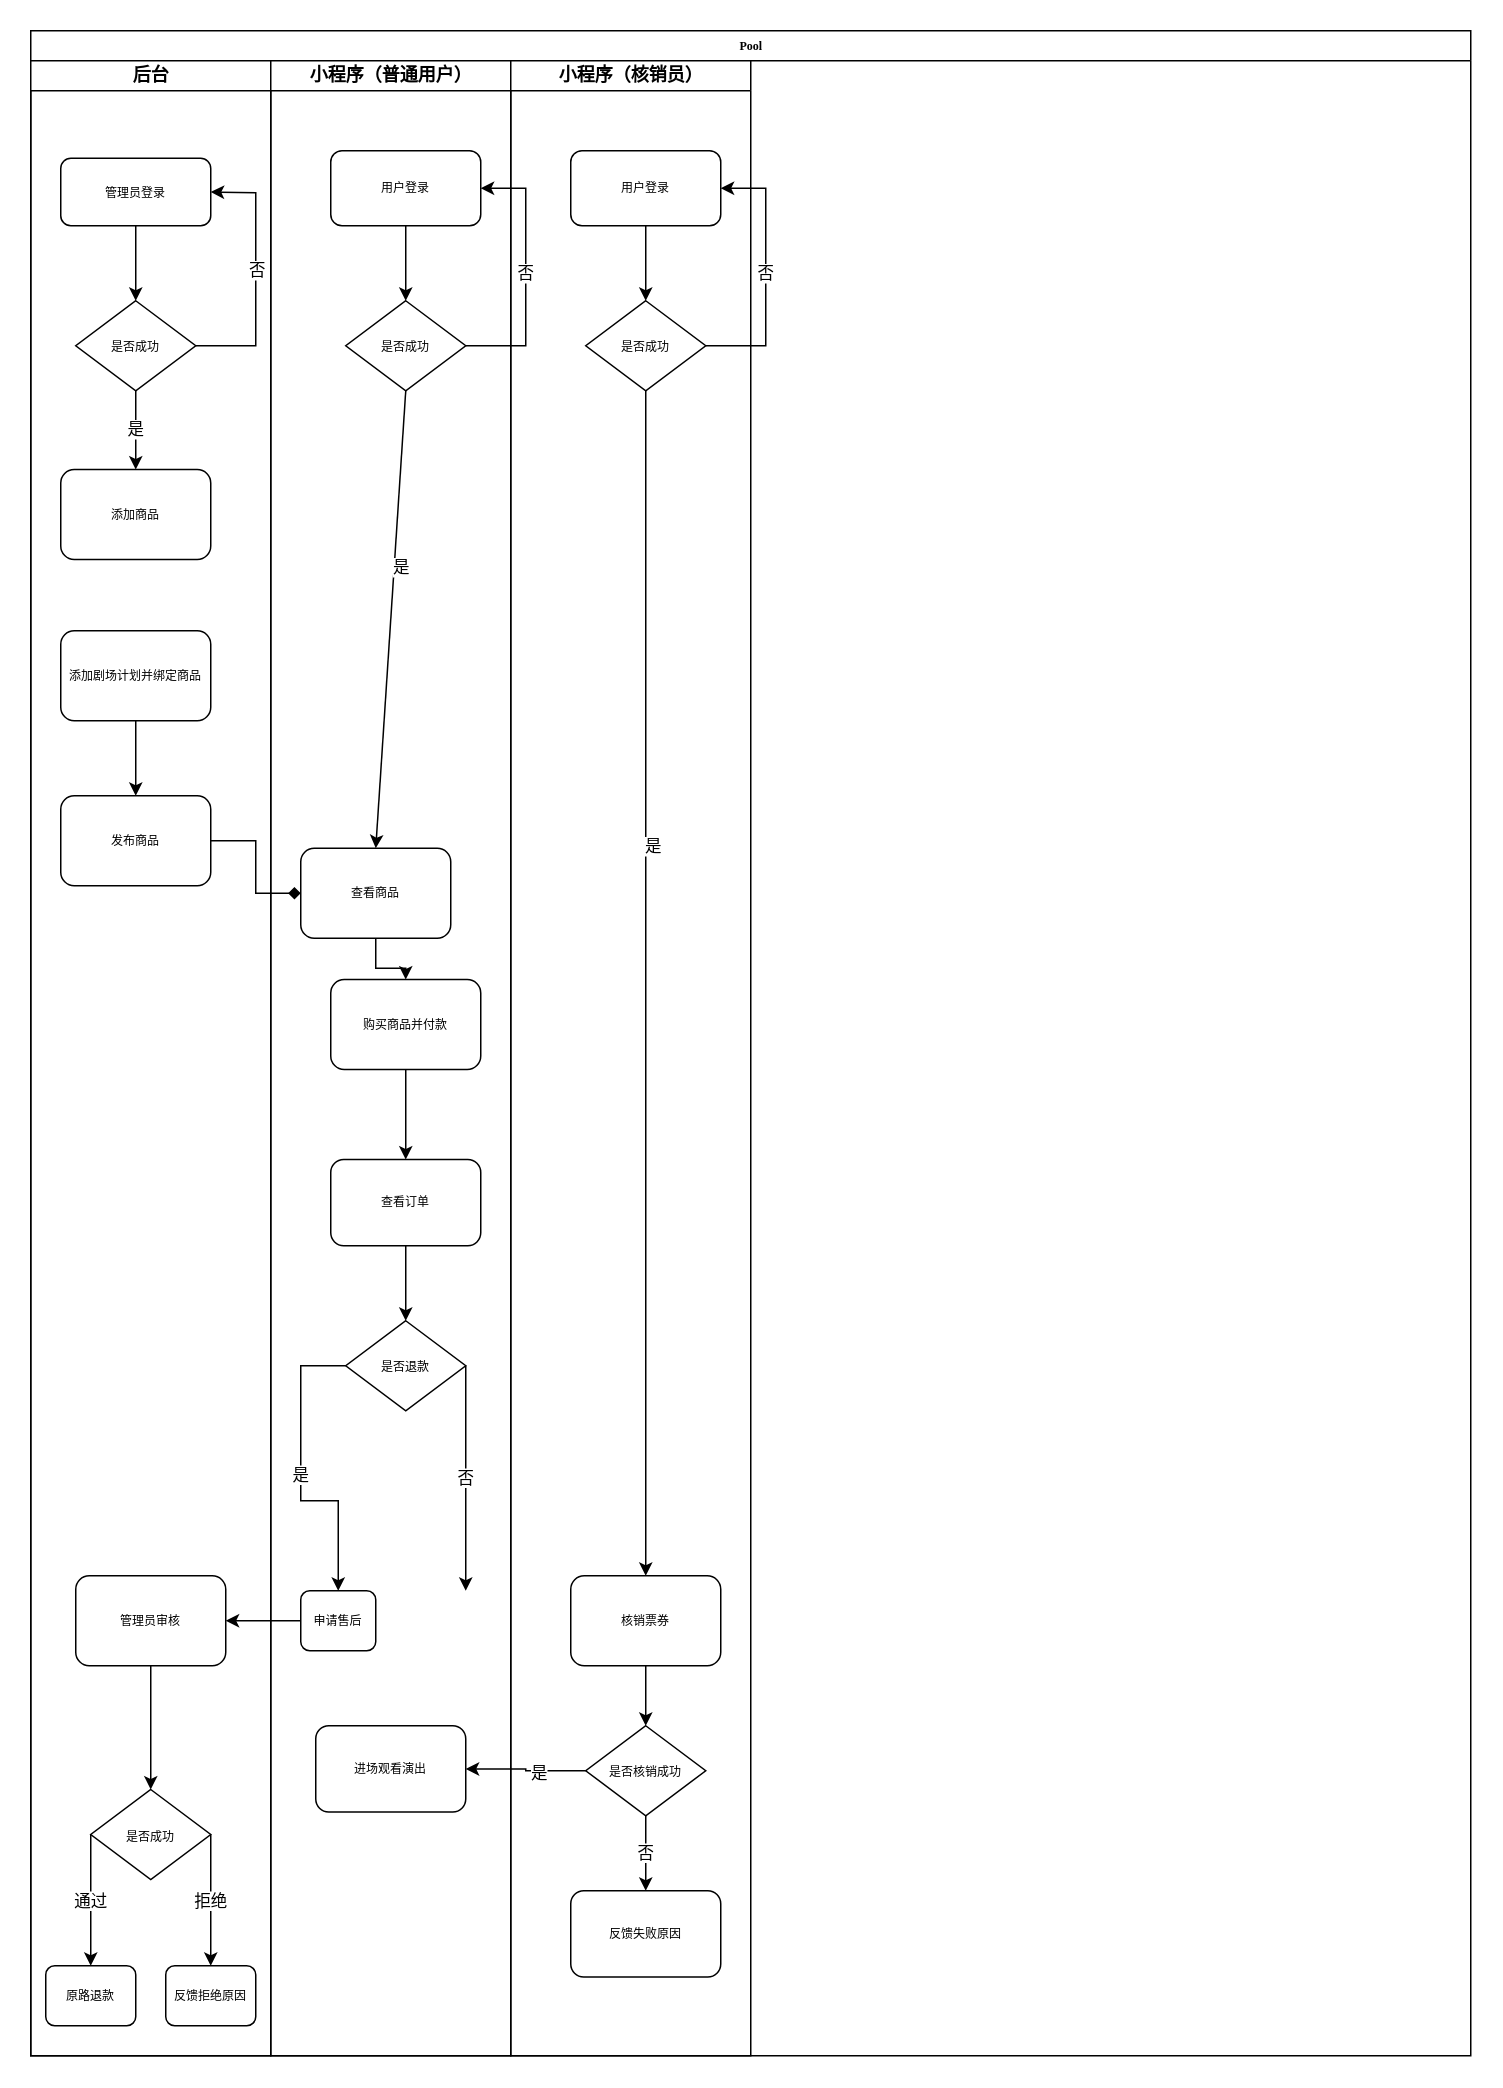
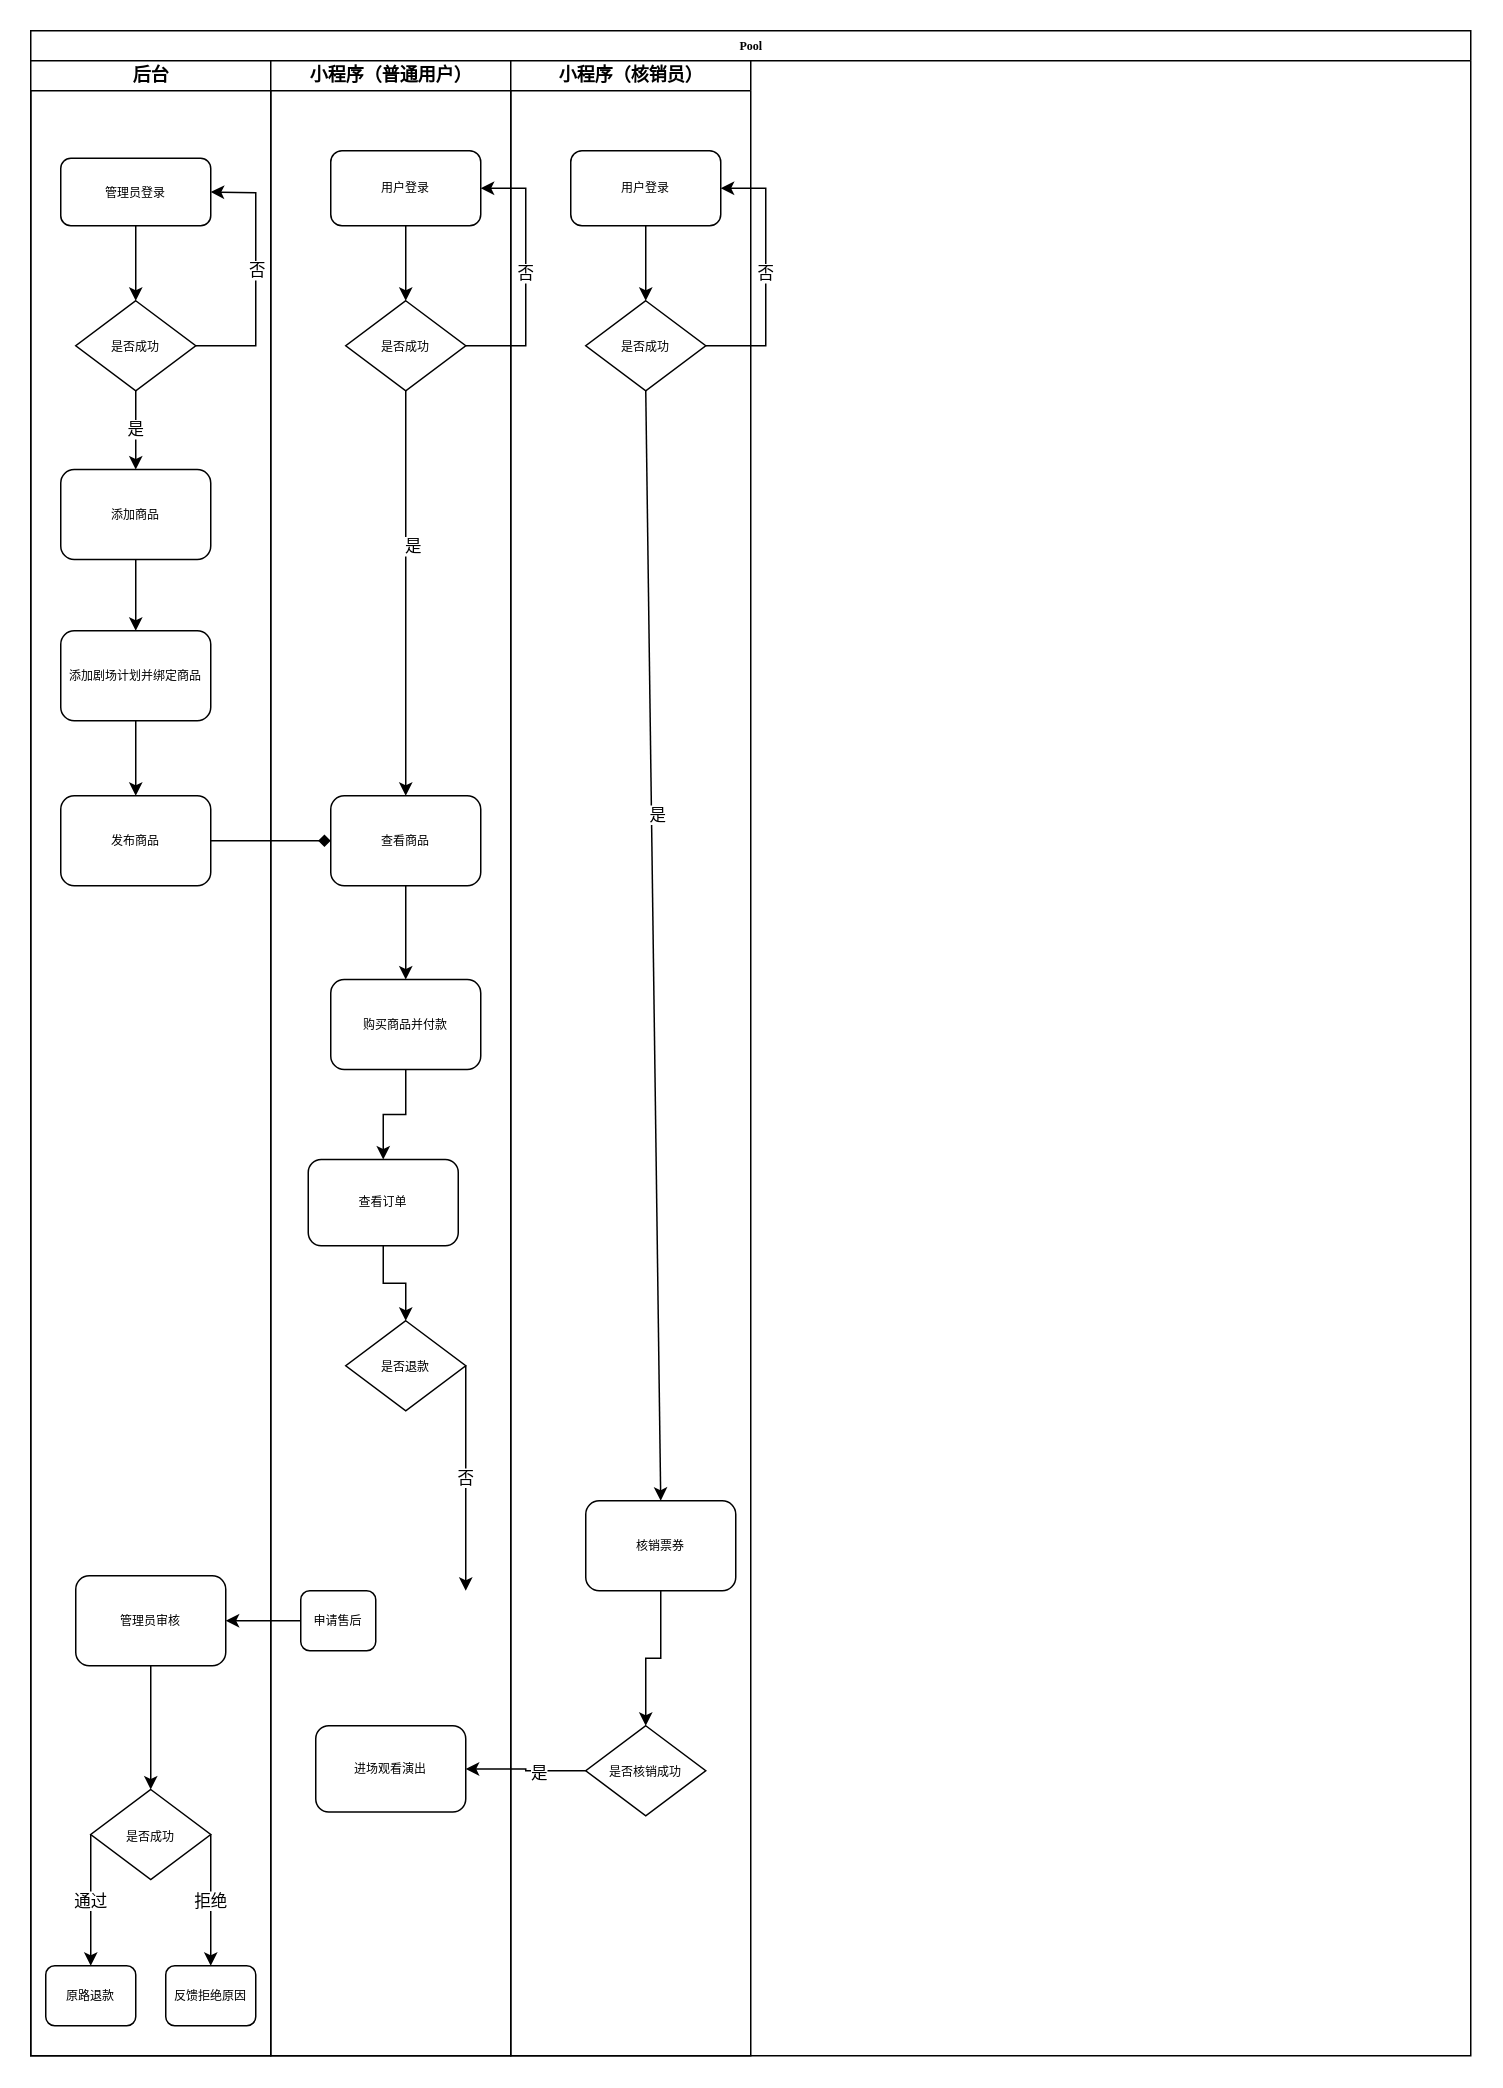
edge "添加商品" -> "添加剧场计划并绑定商品": added
node "查看商品": moved (376, 893) -> (406, 841)
node "查看订单": moved (406, 1203) -> (383, 1203)
edge "是否退款" -> "申请售后": removed, label "是"
node "核销票券": moved (646, 1621) -> (661, 1546)
edge "是否核销成功" -> "反馈失败原因": removed, label "否"
node "反馈失败原因": removed
